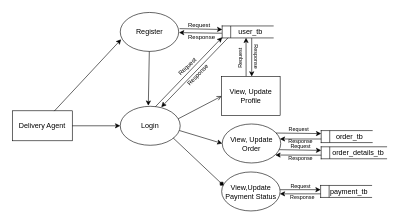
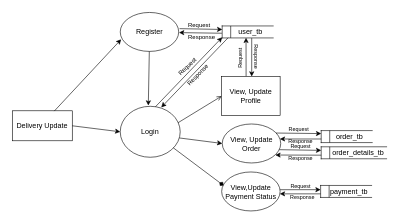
node "Delivery Agent": label "Delivery Agent" -> "Delivery Update"
node "Login": size 60x39 -> 60x51
